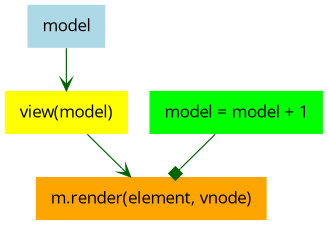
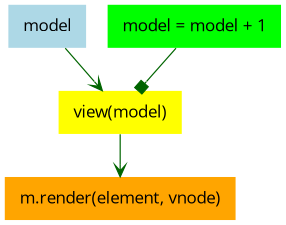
edge "model = model + 1" -> "m.render(element, vnode)": now "model = model + 1" -> "view(model)"
